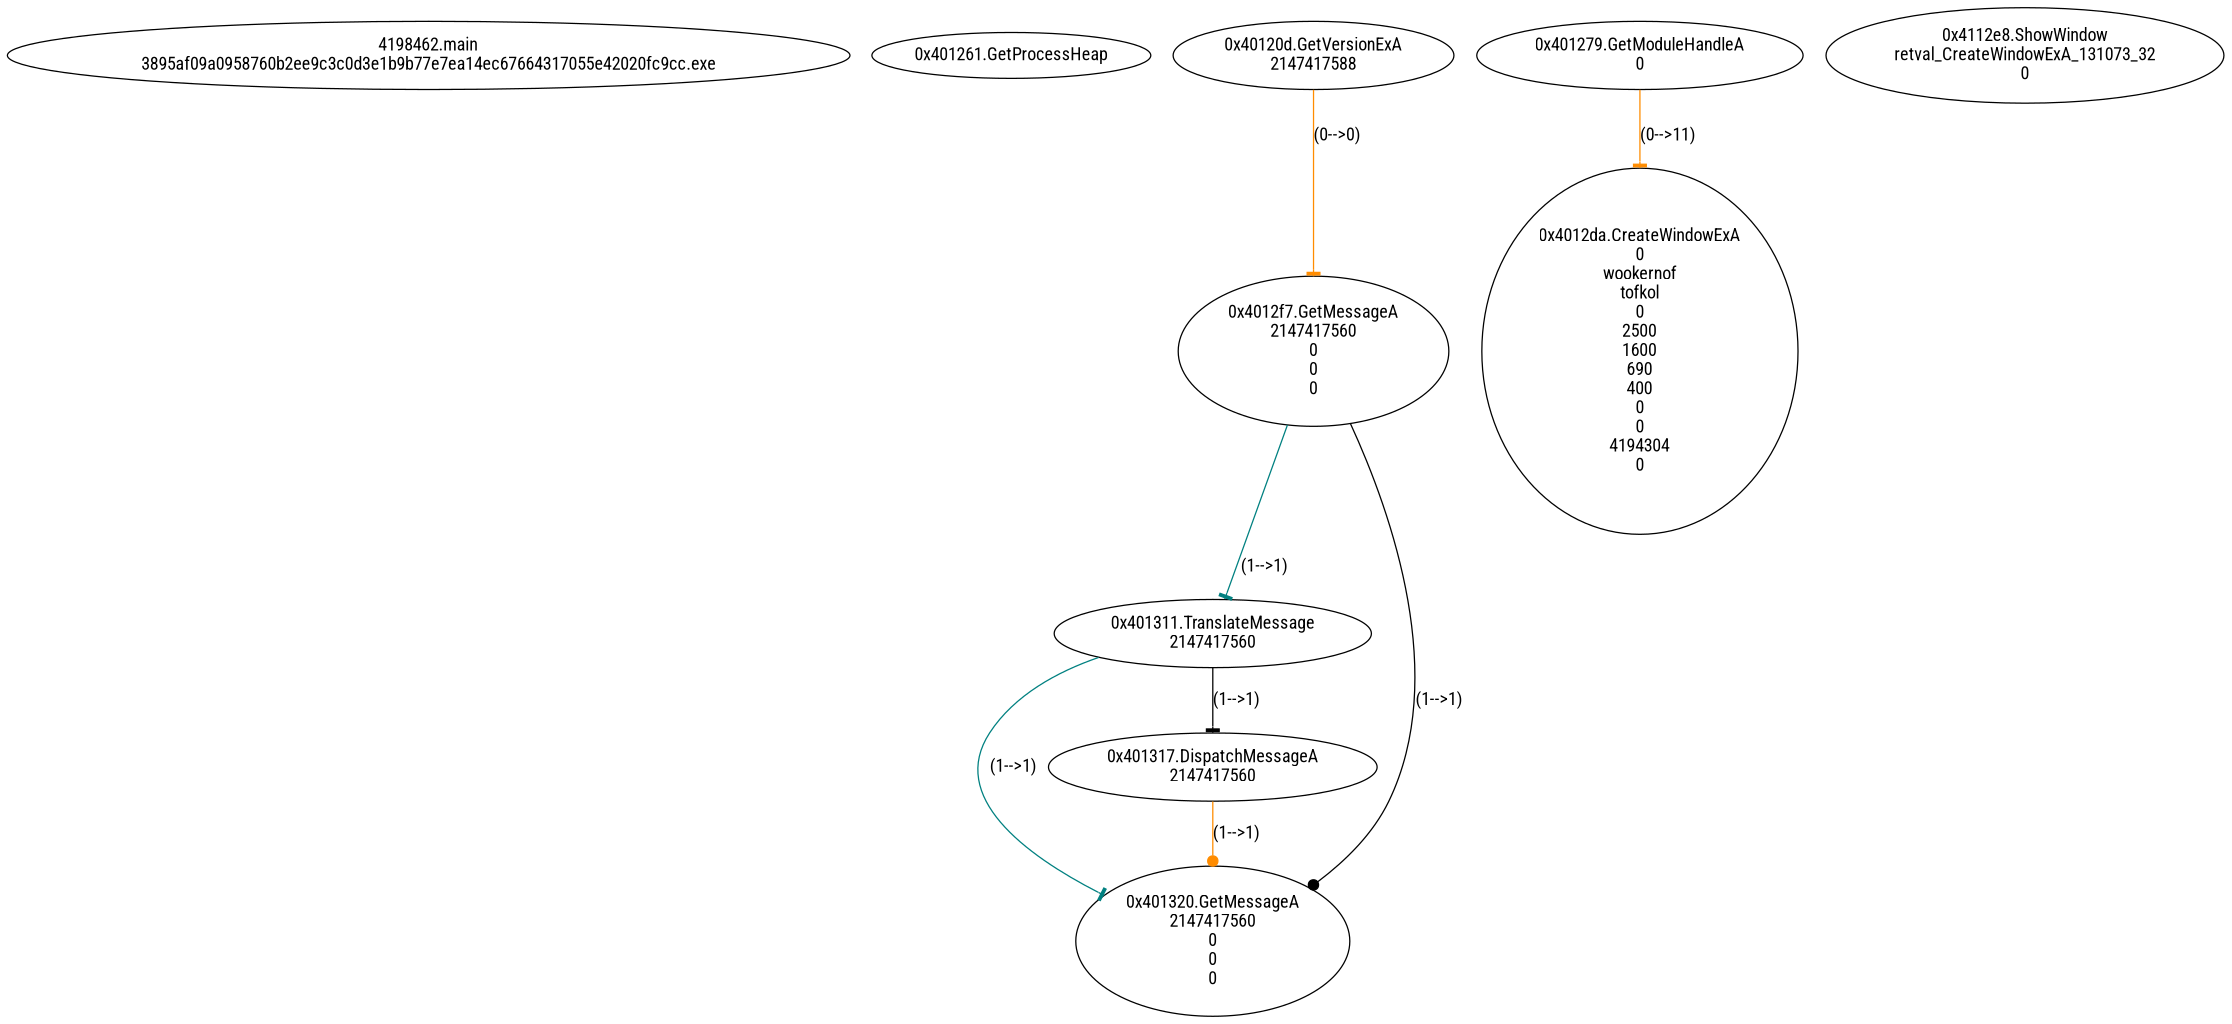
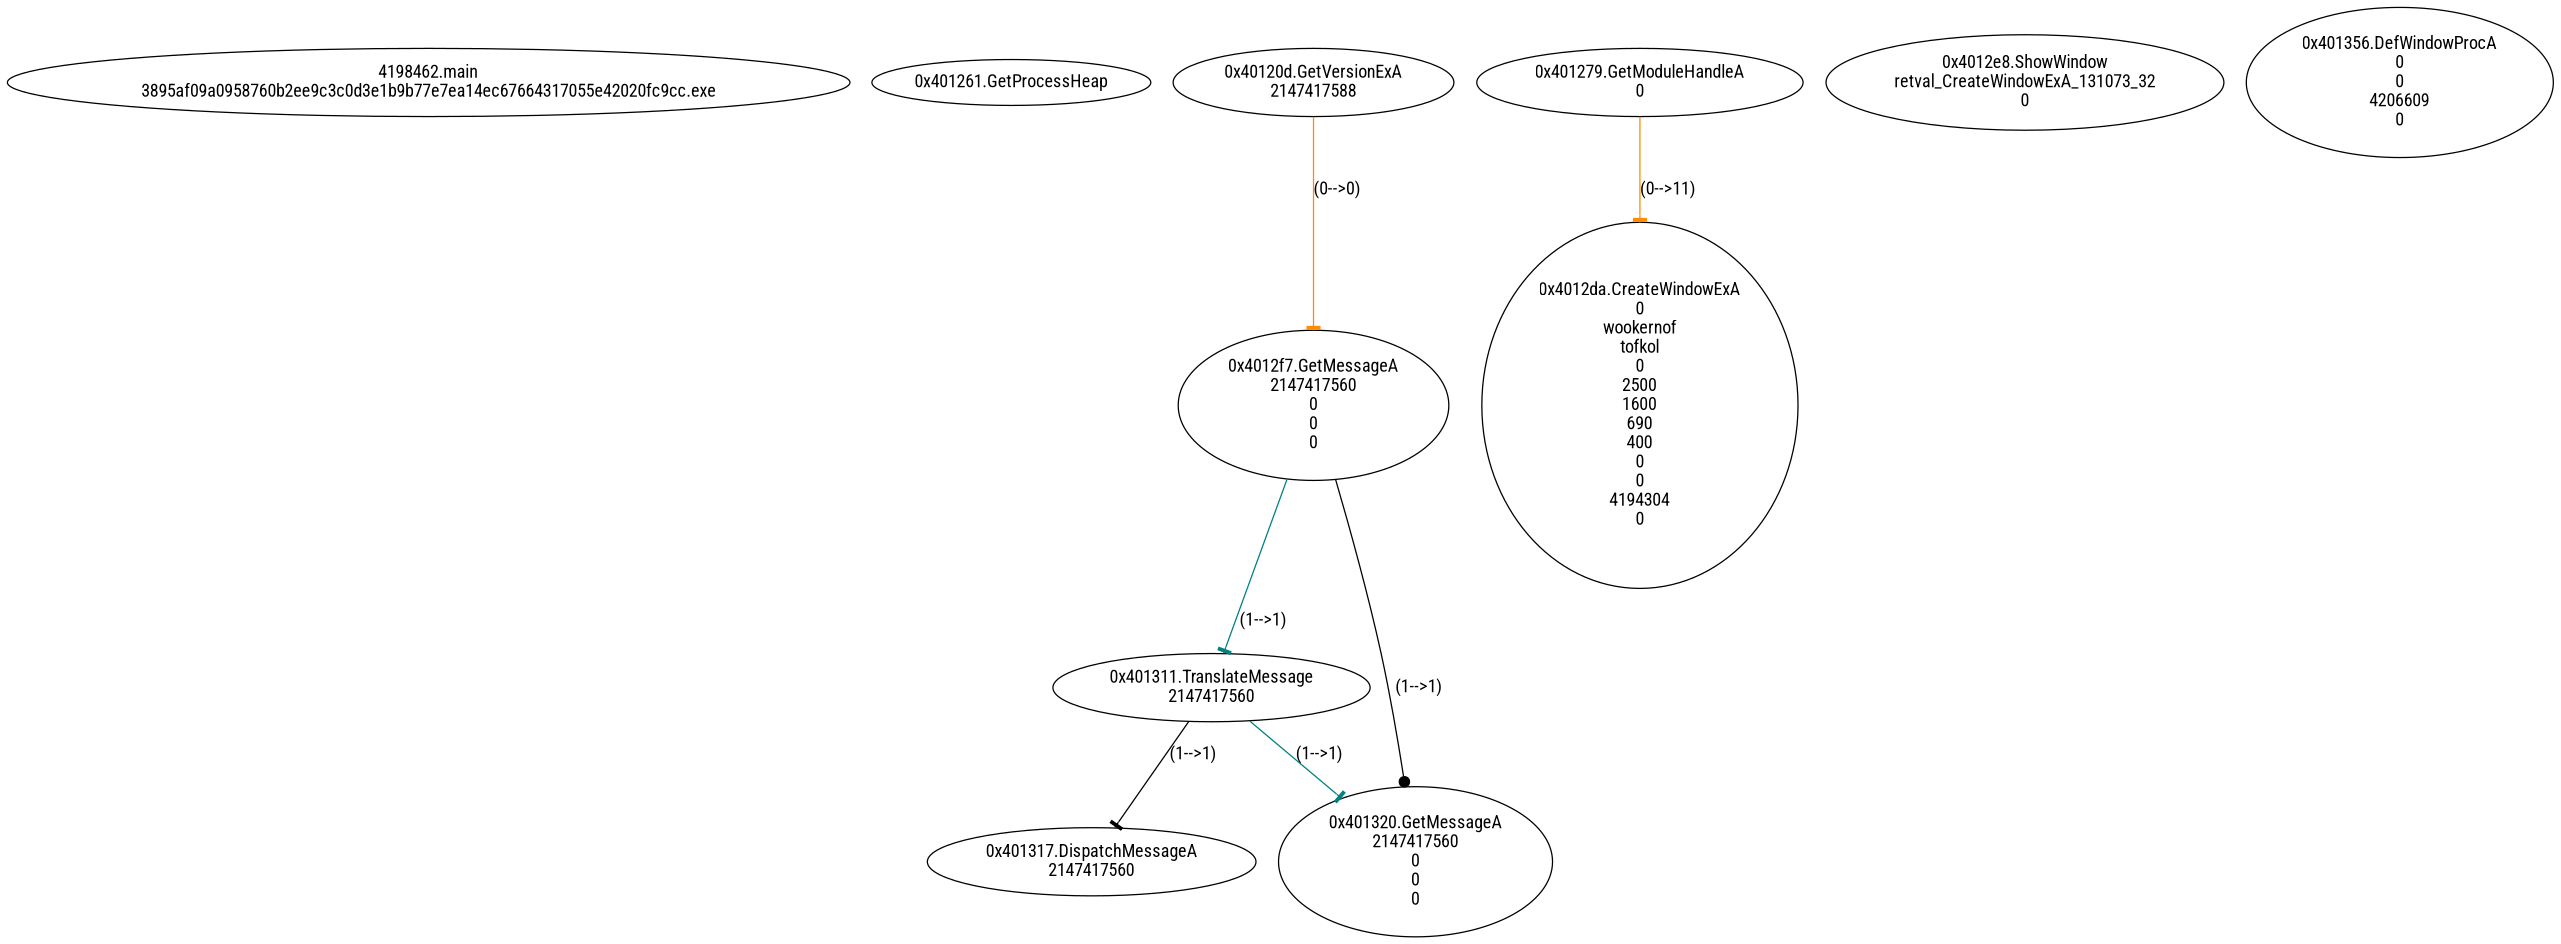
node "0x4112e8.ShowWindow retval_CreateWindowExA_131073_32 0": label "0x4112e8.ShowWindow retval_CreateWindowExA_131073_32 0" -> "0x4012e8.ShowWindow retval_CreateWindowExA_131073_32 0"
node "0x401356.DefWindowProcA 0 0 4206609 0": added
edge "0x401317.DispatchMessageA 2147417560" -> "0x401320.GetMessageA 2147417560 0 0 0": removed, label "(1-->1)"
